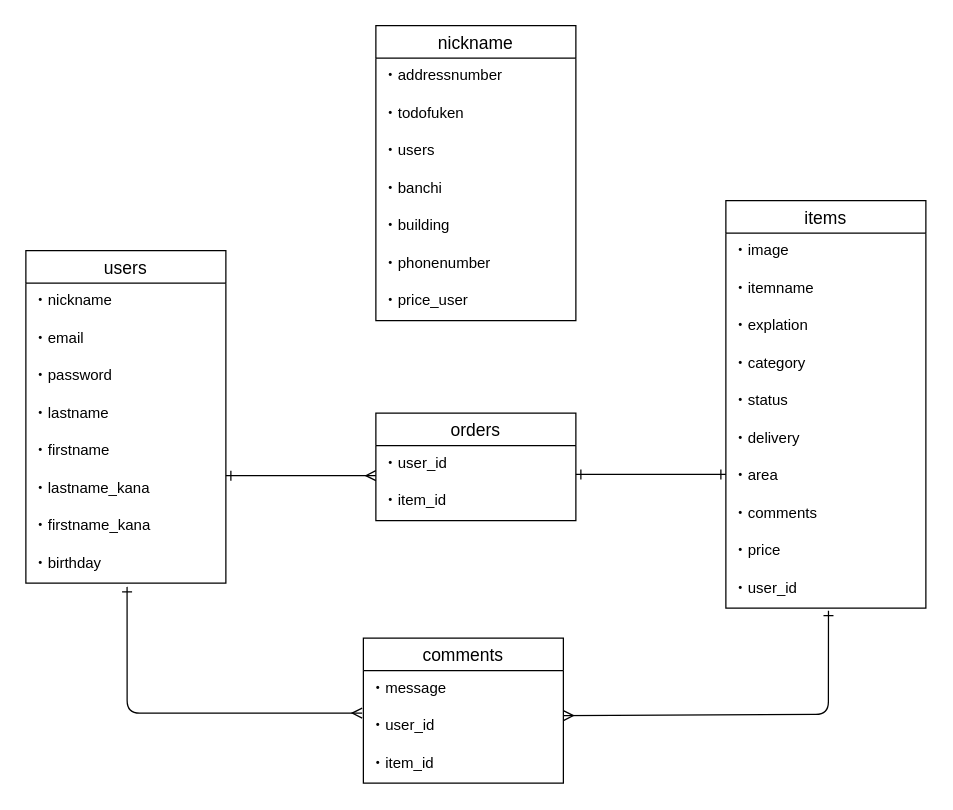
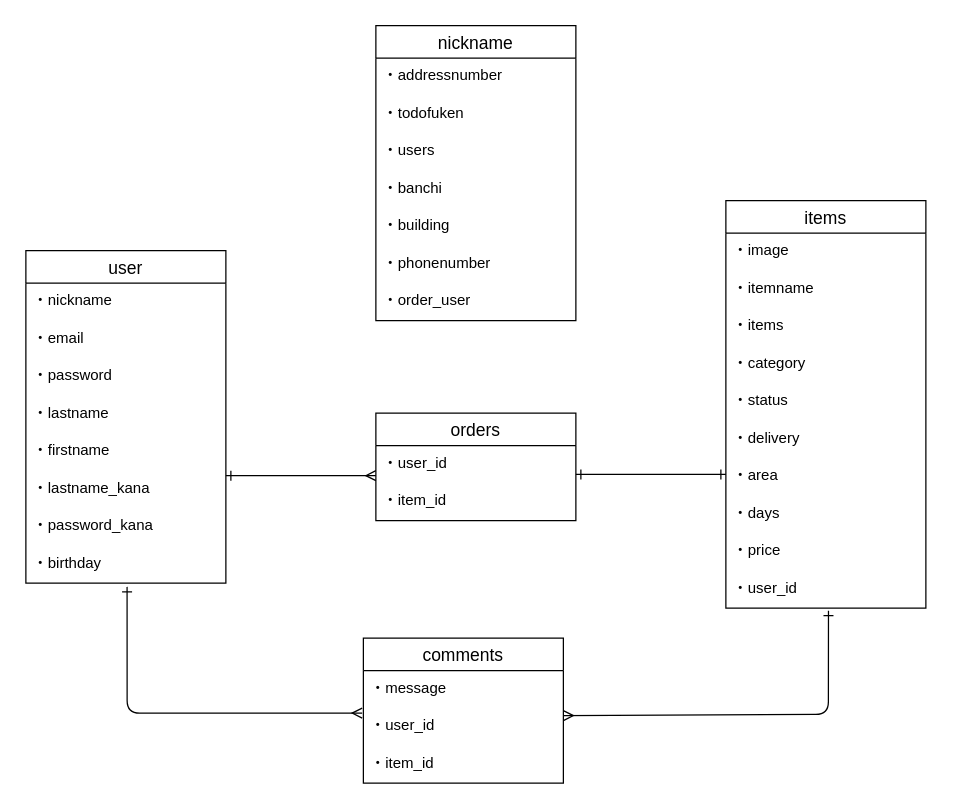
node "users": label "users" -> "user"
node "・price_user": label "・price_user" -> "・order_user"
node "・explation": label "・explation" -> "・items"
node "・comments": label "・comments" -> "・days"
node "・firstname_kana": label "・firstname_kana" -> "・password_kana"
